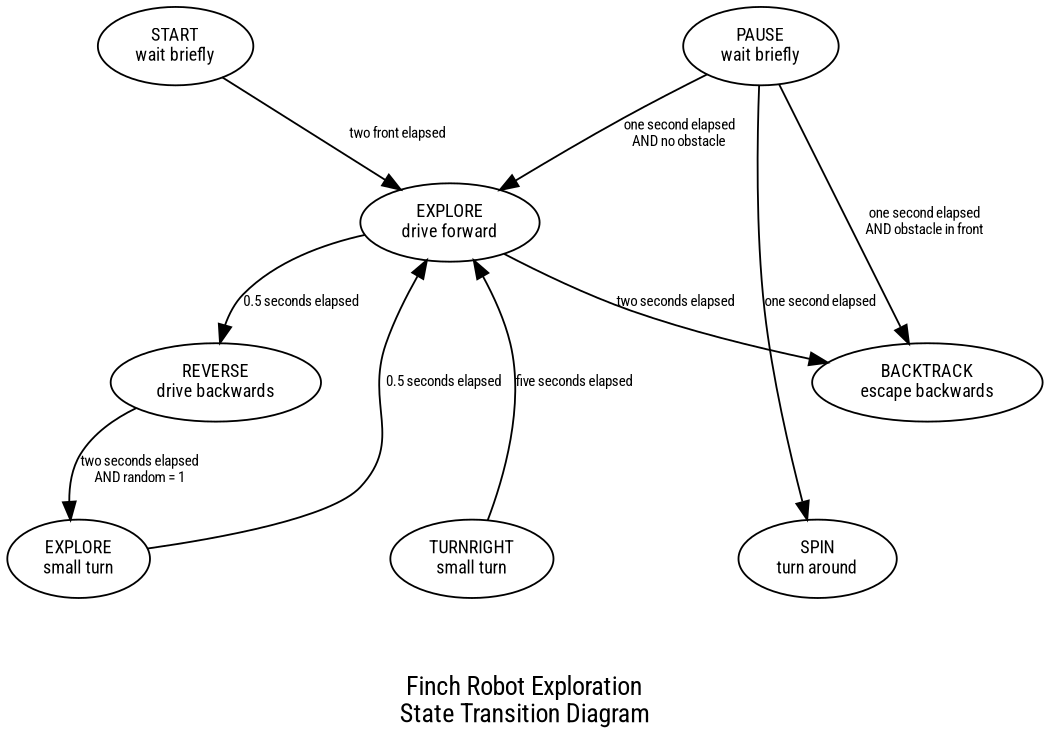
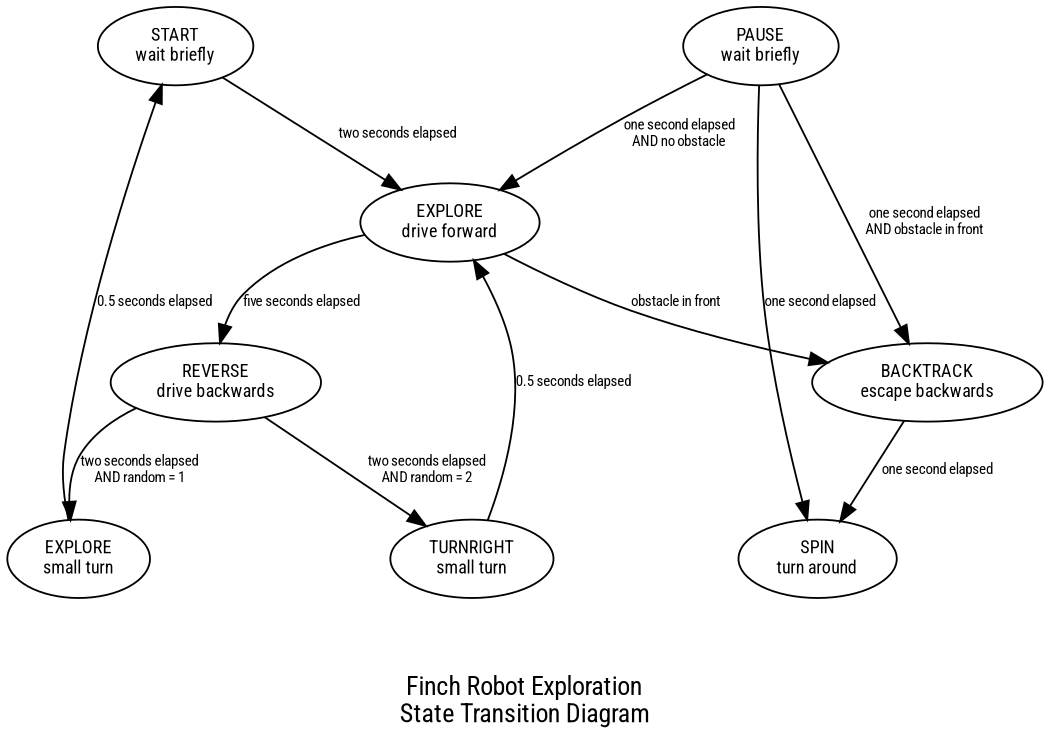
edge "START wait briefly" -> "EXPLORE drive forward": label "two front elapsed" -> "two seconds elapsed"
edge "EXPLORE drive forward" -> "REVERSE drive backwards": label "0.5 seconds elapsed" -> "five seconds elapsed"
edge "EXPLORE drive forward" -> "BACKTRACK escape backwards": label "two seconds elapsed" -> "obstacle in front"
edge "TURNRIGHT small turn" -> "EXPLORE drive forward": label "five seconds elapsed" -> "0.5 seconds elapsed"
edge "BACKTRACK escape backwards" -> "SPIN turn around": added, label "one second elapsed"
edge "REVERSE drive backwards" -> "TURNRIGHT small turn": added, label "two seconds elapsed AND random = 2"
edge "EXPLORE small turn" -> "EXPLORE drive forward": now "EXPLORE small turn" -> "START wait briefly"
